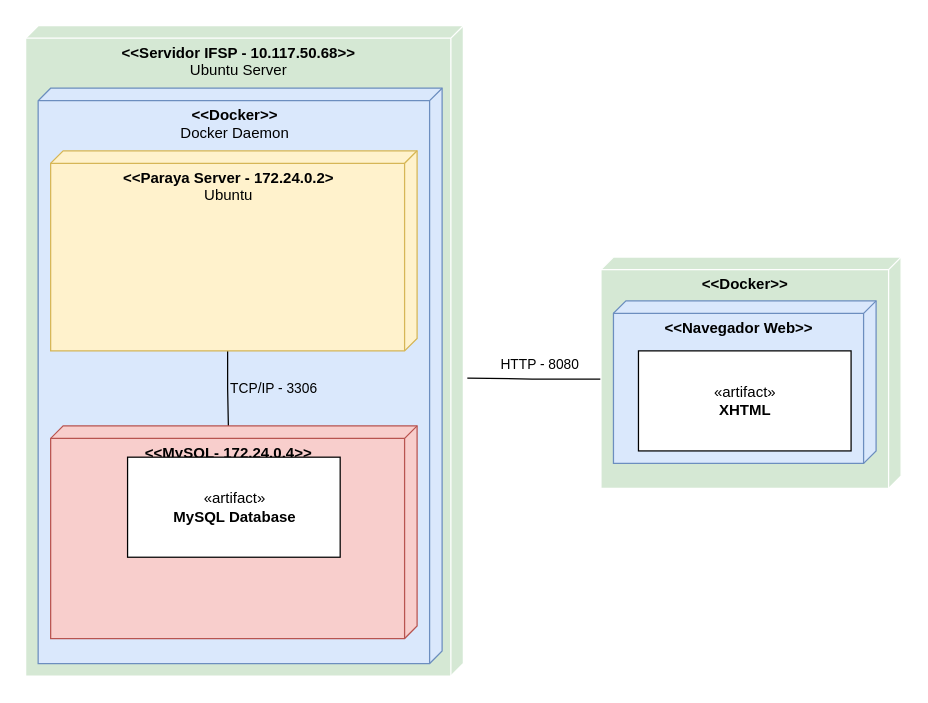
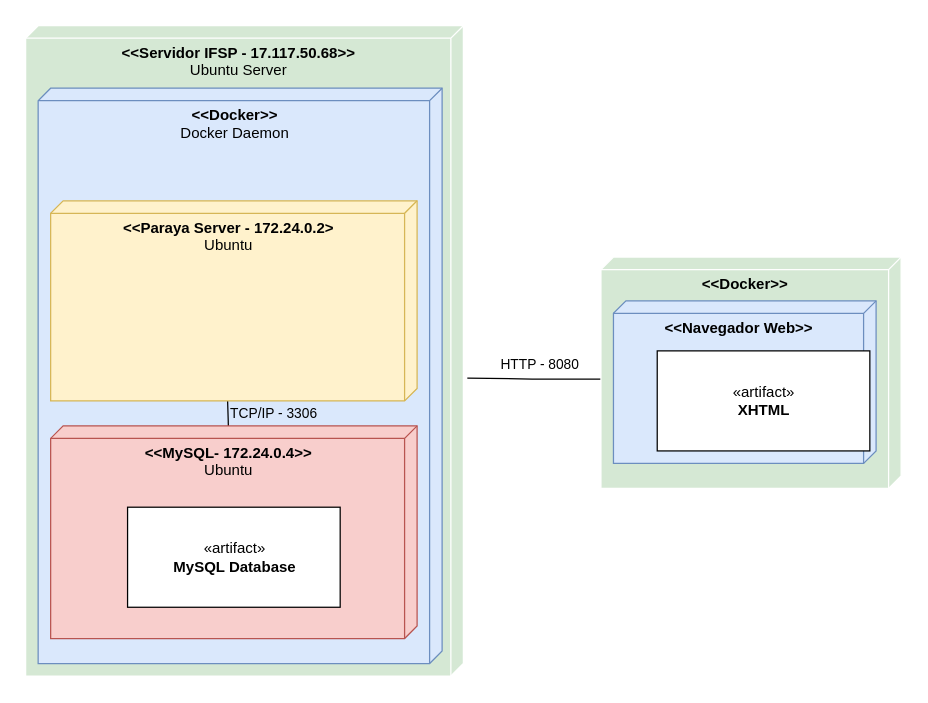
node "<<Servidor IFSP - 10.117.50.68>> Ubuntu Server": label "<<Servidor IFSP - 10.117.50.68>> Ubuntu Server" -> "<<Servidor IFSP - 17.117.50.68>> Ubuntu Server"
node "<<Paraya Server - 172.24.0.2> Ubuntu": moved (234, 251) -> (234, 301)
node "«artifact» XHTML": moved (744, 401) -> (763, 401)
node "«artifact» MySQL Database": moved (234, 507) -> (234, 557)
